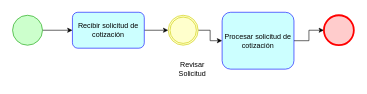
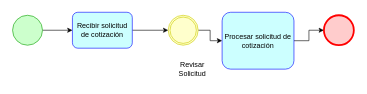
node "Recibir solicitud de cotización": size 72x36 -> 60x36
